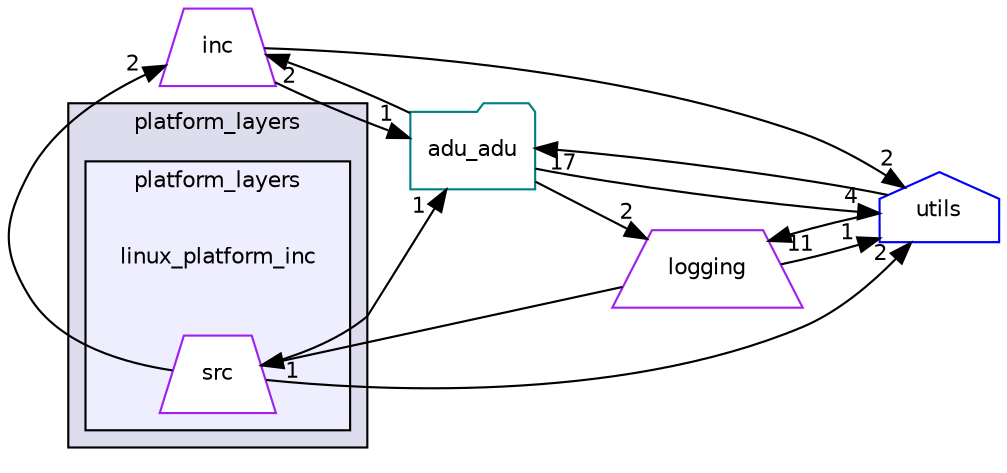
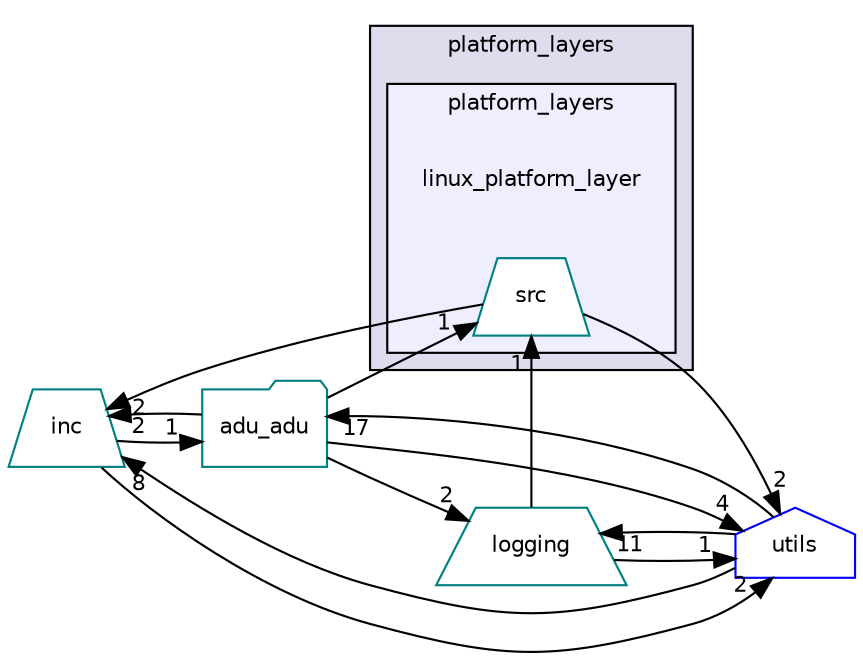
node "inc": color purple -> teal
node "linux_platform_inc": label "linux_platform_inc" -> "linux_platform_layer"
node "logging": color purple -> teal
edge "src" -> "adu_adu": reversed
node "src": color purple -> teal
edge "utils" -> "inc": added
